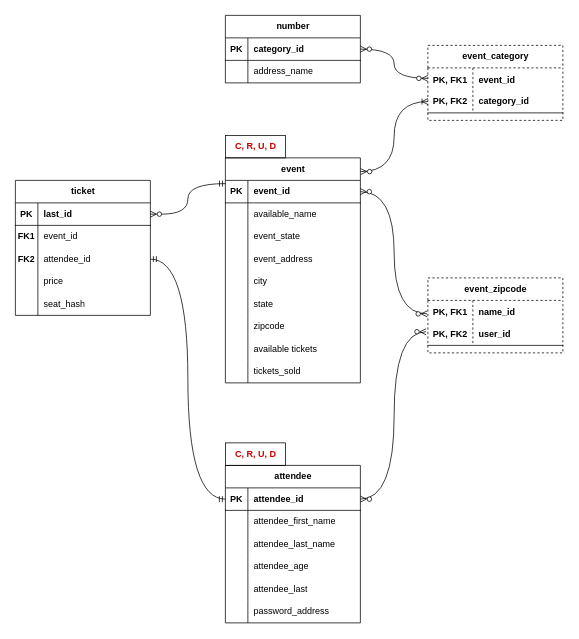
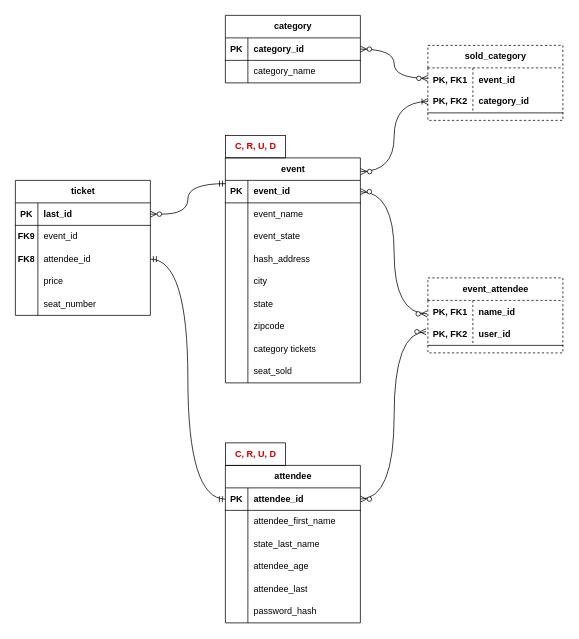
node "number": label "number" -> "category"
node "event_category": label "event_category" -> "sold_category"
node "address_name": label "address_name" -> "category_name"
node "available_name": label "available_name" -> "event_name"
node "FK1": label "FK1" -> "FK9"
node "FK2": label "FK2" -> "FK8"
node "event_address": label "event_address" -> "hash_address"
node "event_zipcode": label "event_zipcode" -> "event_attendee"
node "seat_hash": label "seat_hash" -> "seat_number"
node "available tickets": label "available tickets" -> "category tickets"
node "tickets_sold": label "tickets_sold" -> "seat_sold"
node "attendee_last_name": label "attendee_last_name" -> "state_last_name"
node "password_address": label "password_address" -> "password_hash"
